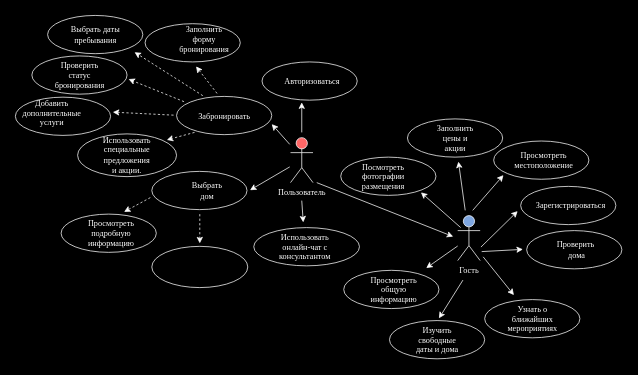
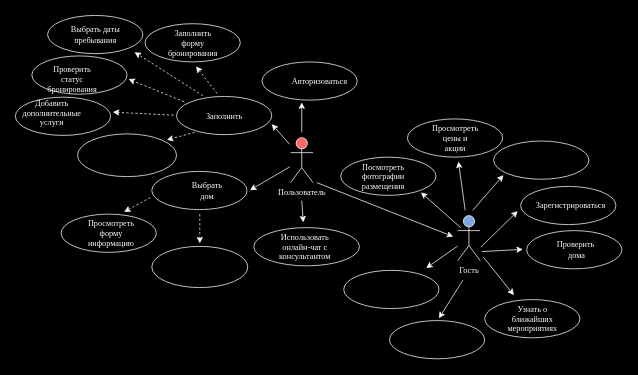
node "Заполнить форму бронирования": moved (204, 39) -> (193, 43)
node "Проверить статус бронирования": moved (80, 75) -> (72, 79)
node "Авторизоваться": moved (312, 81) -> (320, 81)
node "Забронировать": label "Забронировать" -> "Заполнить"
node "Заполнить цены и акции": label "Заполнить цены и акции" -> "Просмотреть цены и акции"
node "Использовать специальные предложения и акции.": removed
node "Просмотреть местоположение": removed
node "Просмотреть подробную информацию": label "Просмотреть подробную информацию" -> "Просмотреть форму информацию"
node "Просмотреть общую информацию": removed
node "Изучить свободные даты и дома": removed
